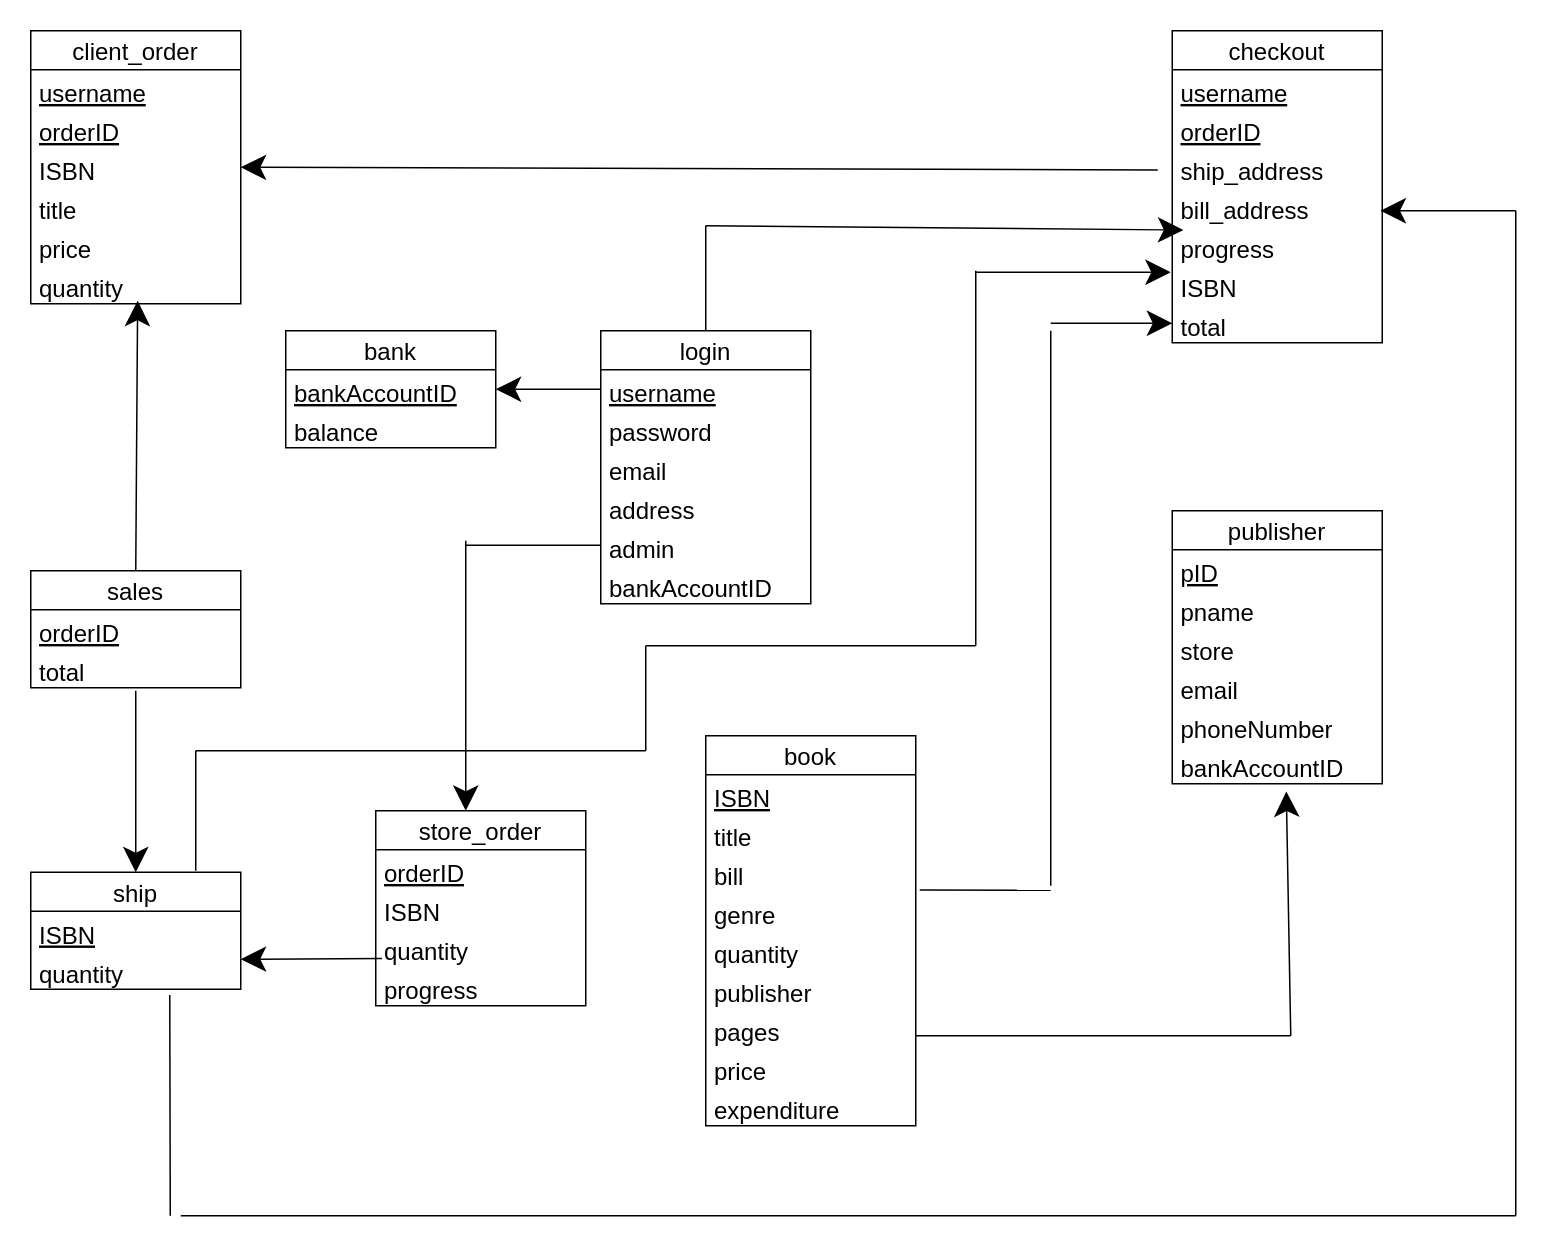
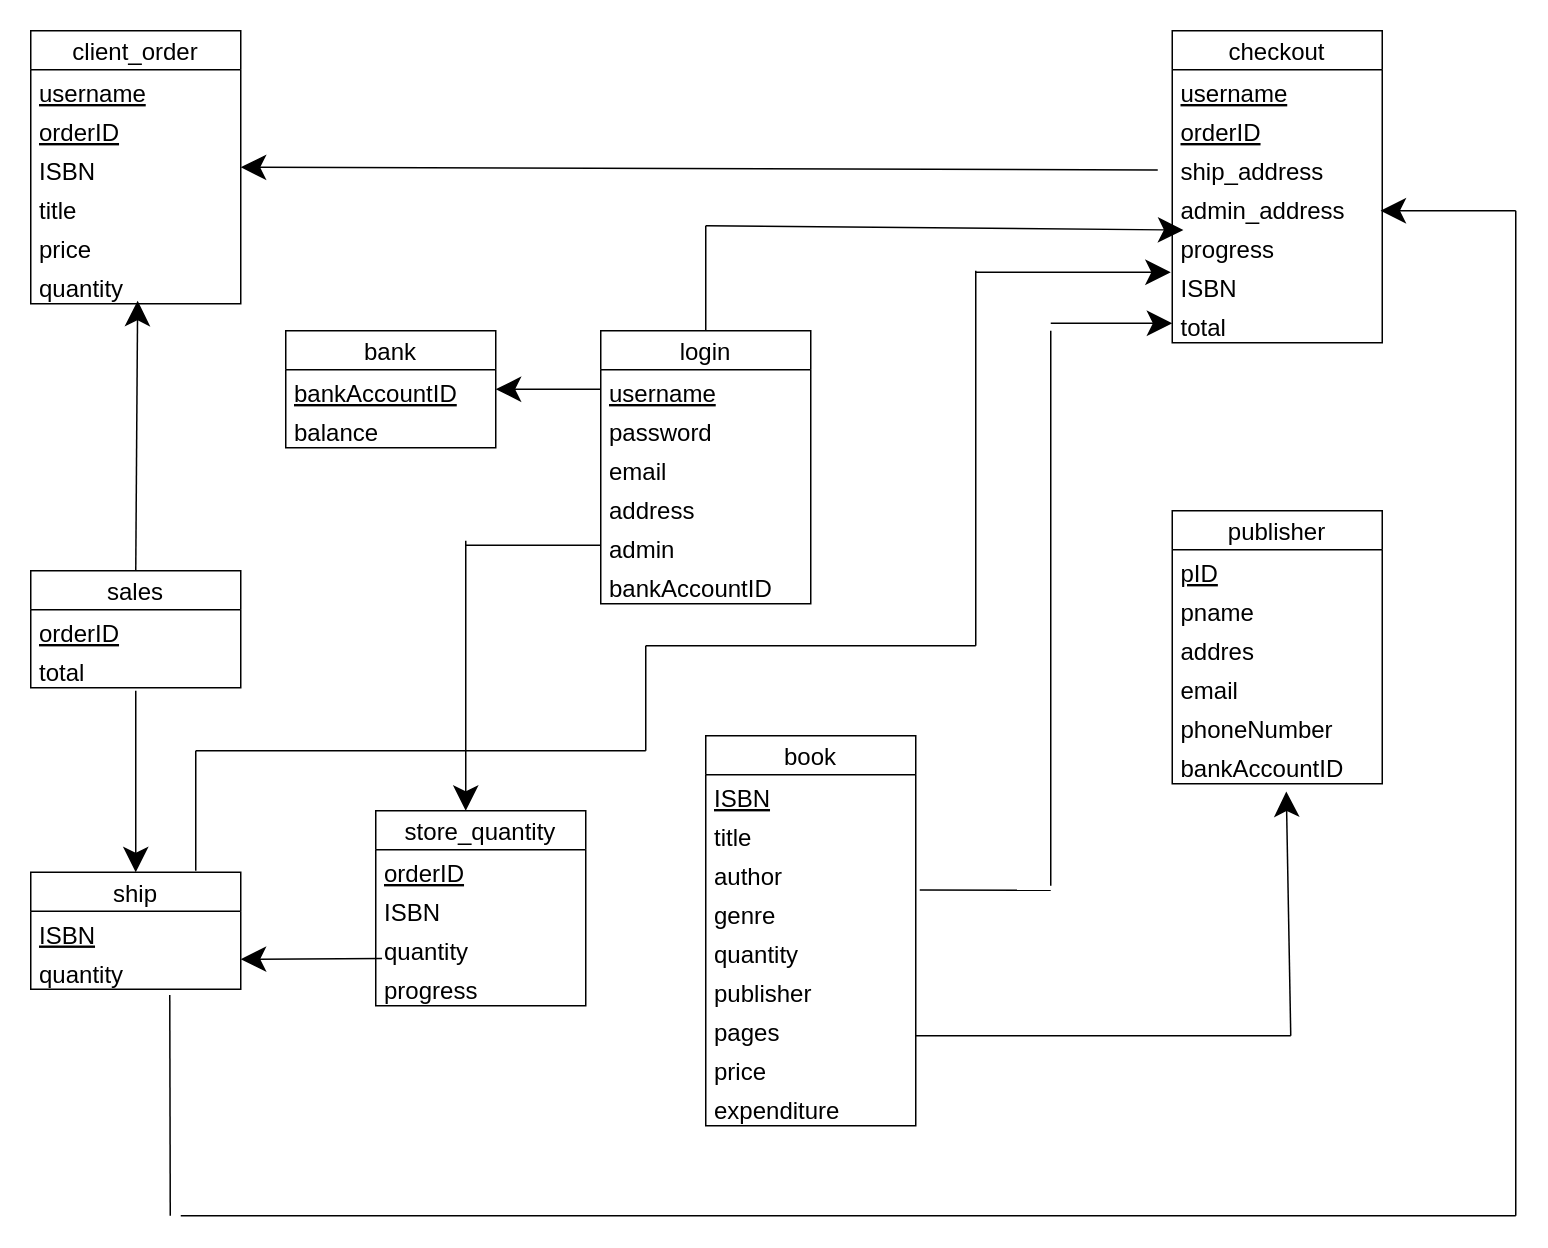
node "bill_address": label "bill_address" -> "admin_address"
node "store": label "store" -> "addres"
node "store_order": label "store_order" -> "store_quantity"
node "bill": label "bill" -> "author"
